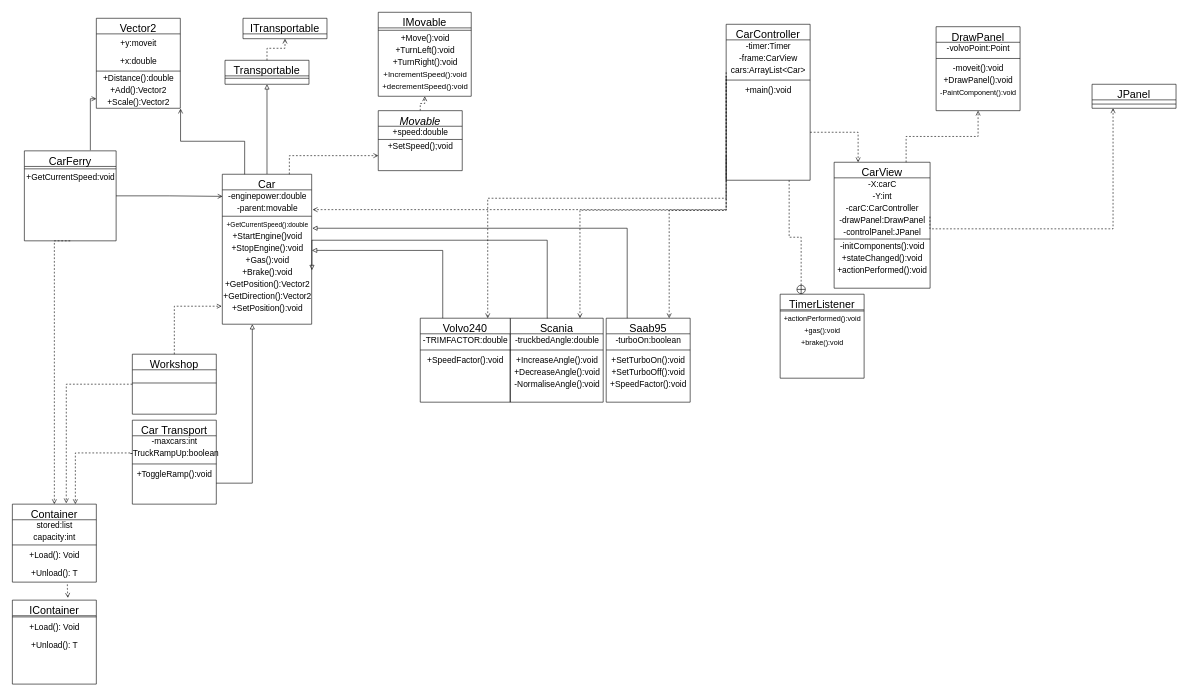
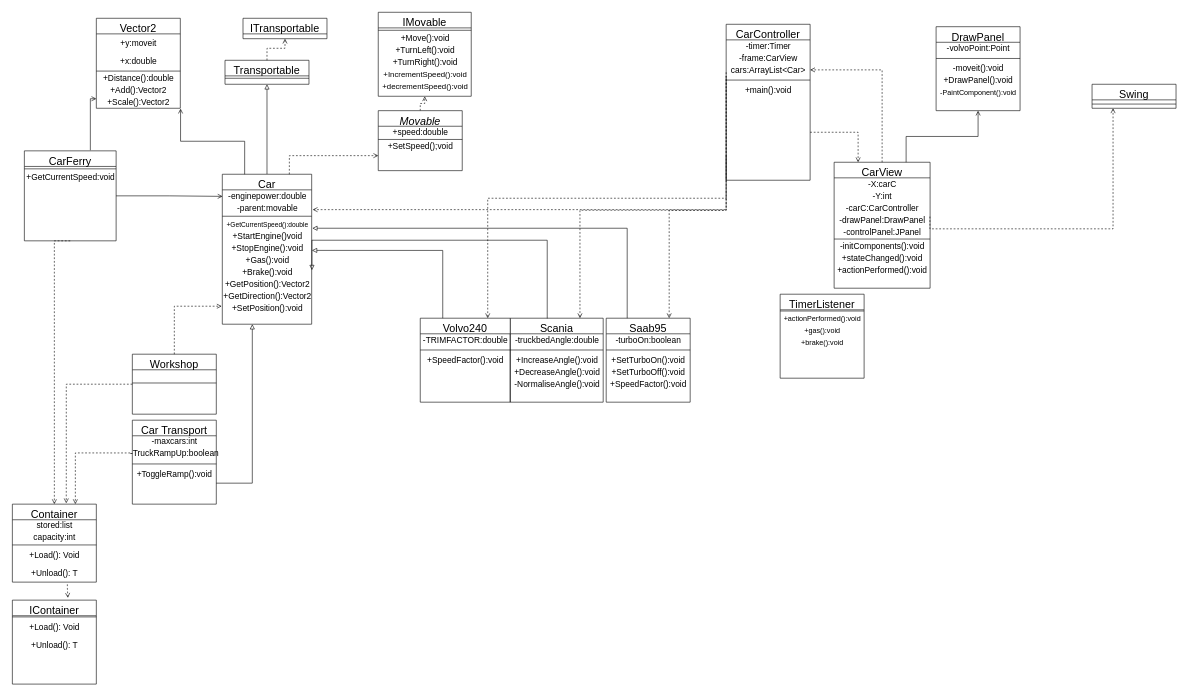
edge "CarView" -> "cars:ArrayList<Car>": added
node "JPanel": label "JPanel" -> "Swing"
edge "CarView" -> "DrawPanel": style dashed -> solid
edge "CarController" -> "TimerListener": removed
